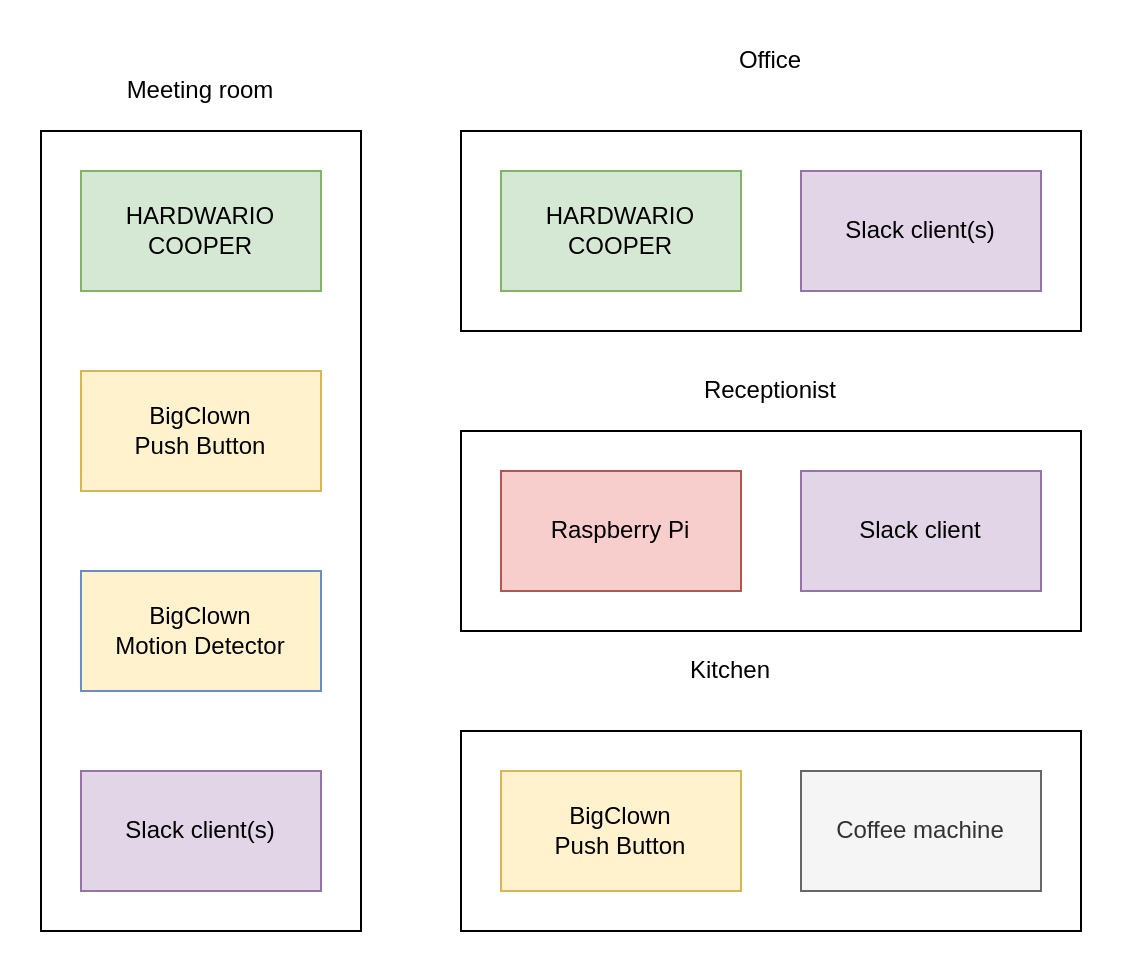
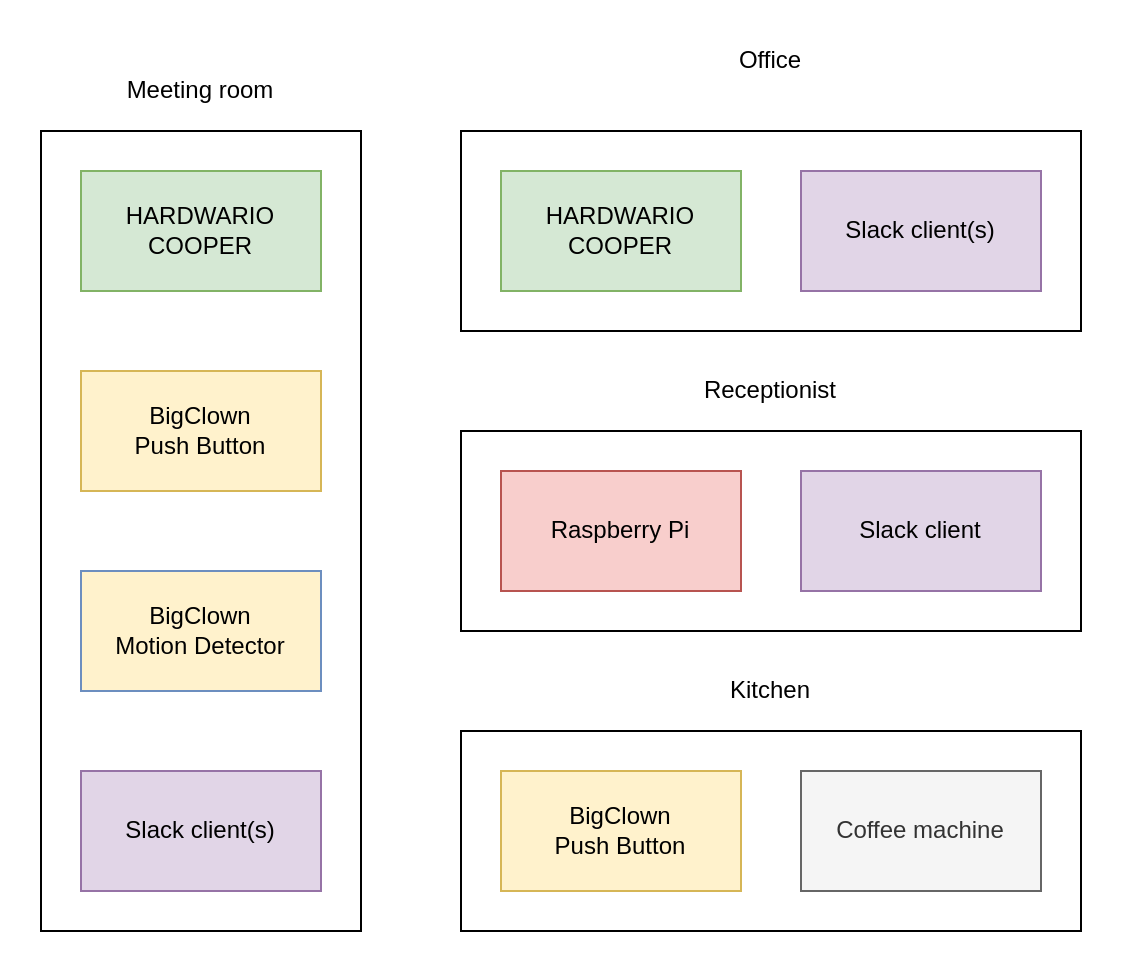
node "Kitchen": moved (731, 671) -> (771, 691)
